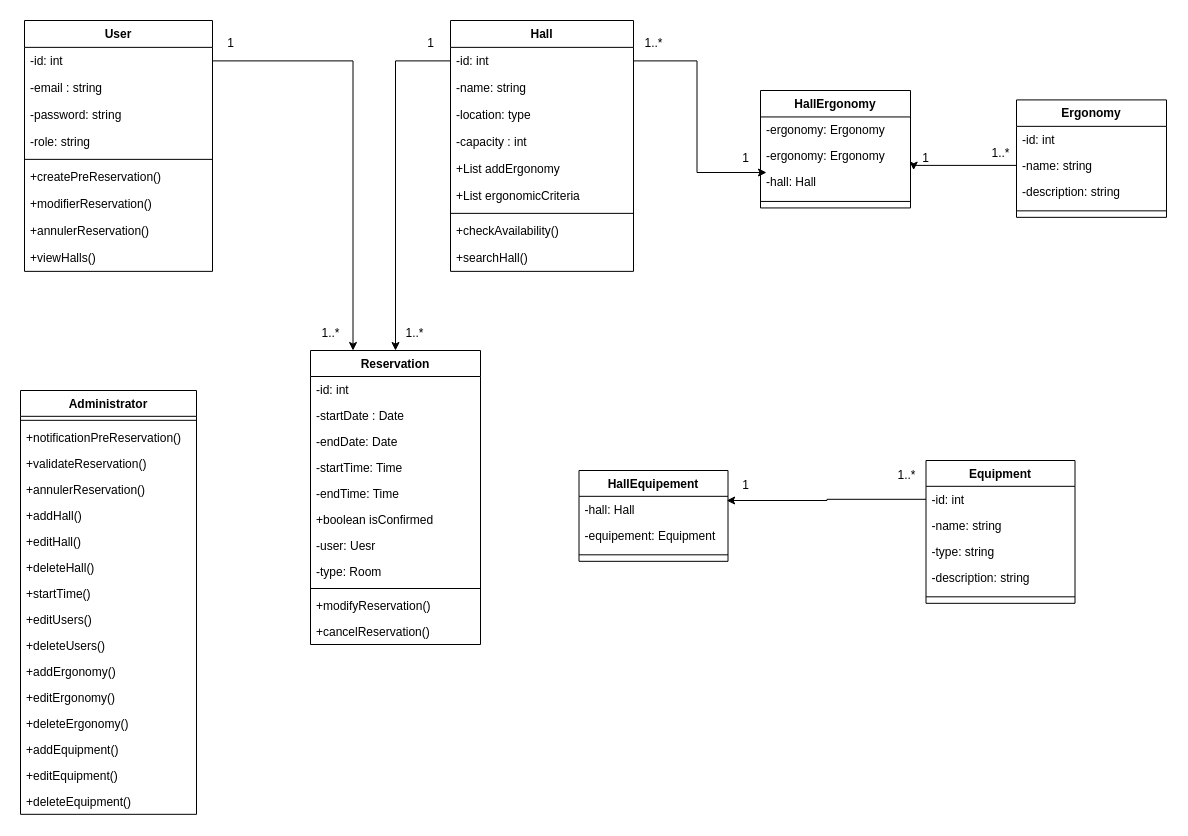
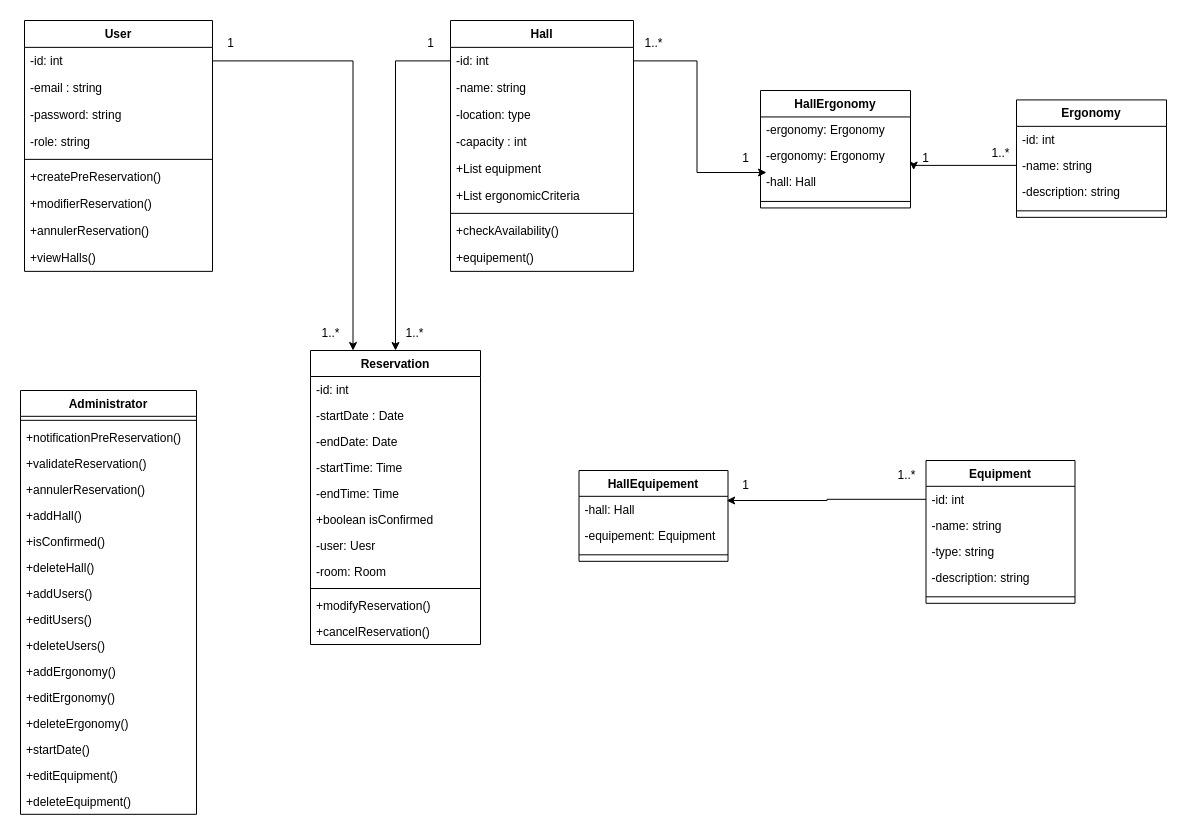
node "+List addErgonomy": label "+List addErgonomy" -> "+List equipment"
node "+searchHall()": label "+searchHall()" -> "+equipement()"
node "+editHall()": label "+editHall()" -> "+isConfirmed()"
node "-type: Room": label "-type: Room" -> "-room: Room"
node "+startTime()": label "+startTime()" -> "+addUsers()"
node "+addEquipment()": label "+addEquipment()" -> "+startDate()"
